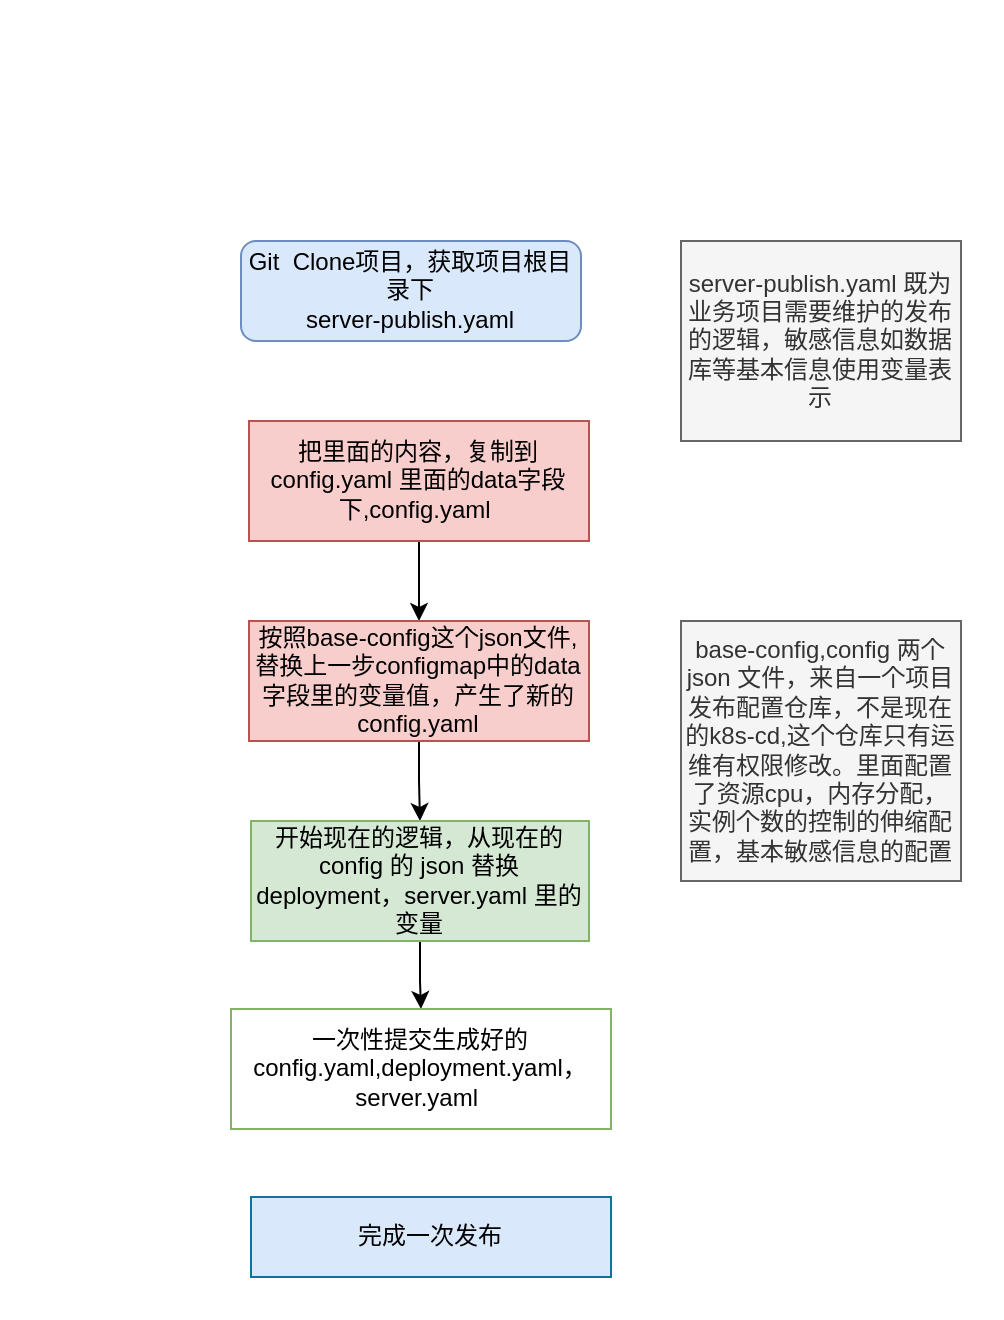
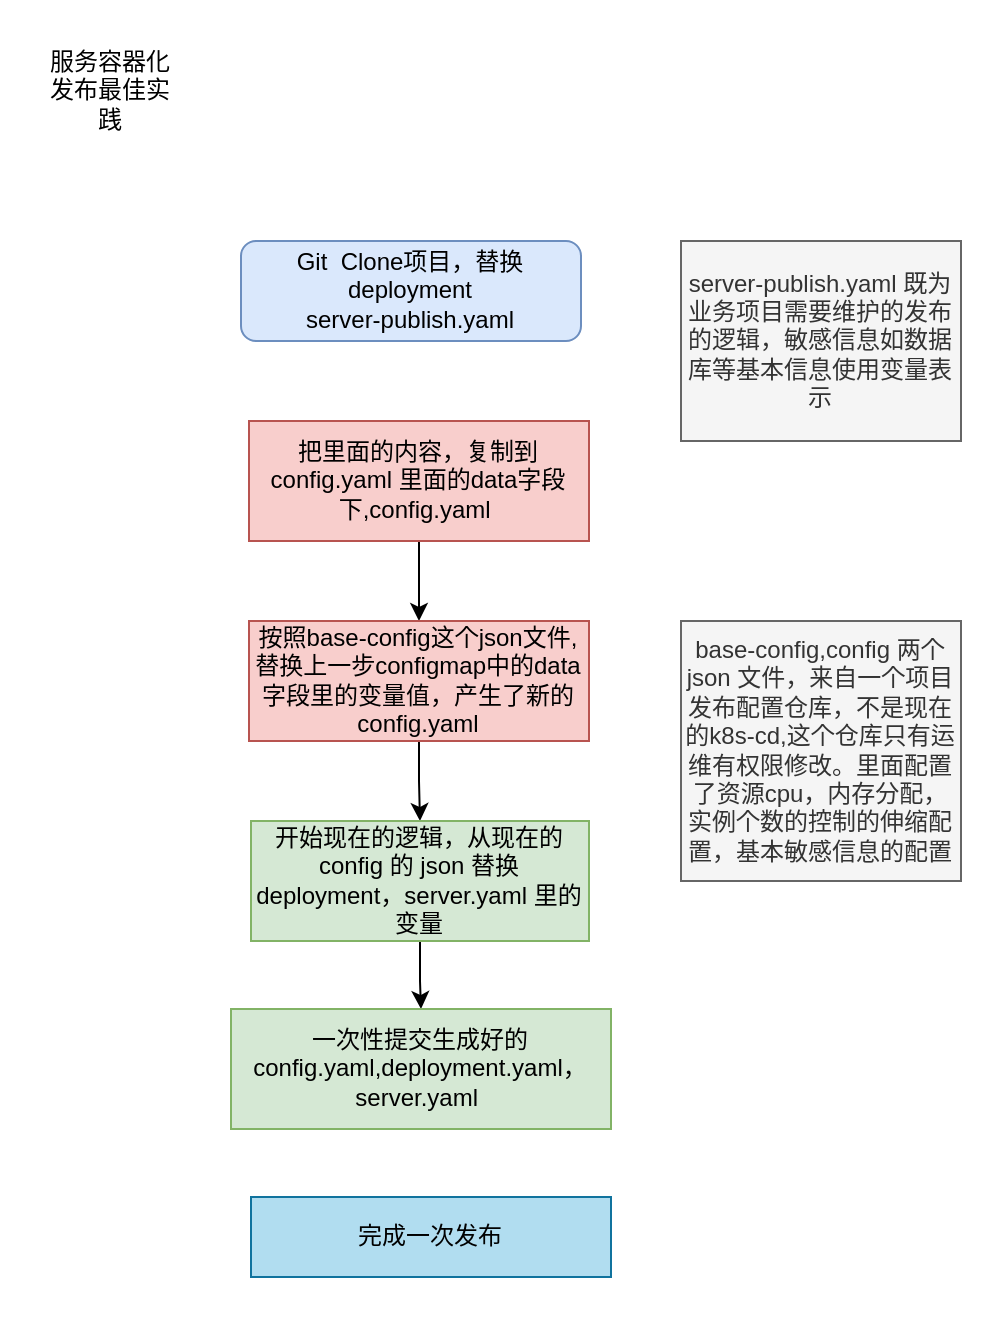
node "服务容器化发布最佳实践": added
node "Git Clone项目，获取项目根目录下 server-publish.yaml": label "Git Clone项目，获取项目根目录下 server-publish.yaml" -> "Git Clone项目，替换deployment server-publish.yaml"
node "一次性提交生成好的config.yaml,deployment.yaml，server.yaml": fillcolor #ffffff -> #d5e8d4
node "完成一次发布": fillcolor #dae8fc -> #b1ddf0
